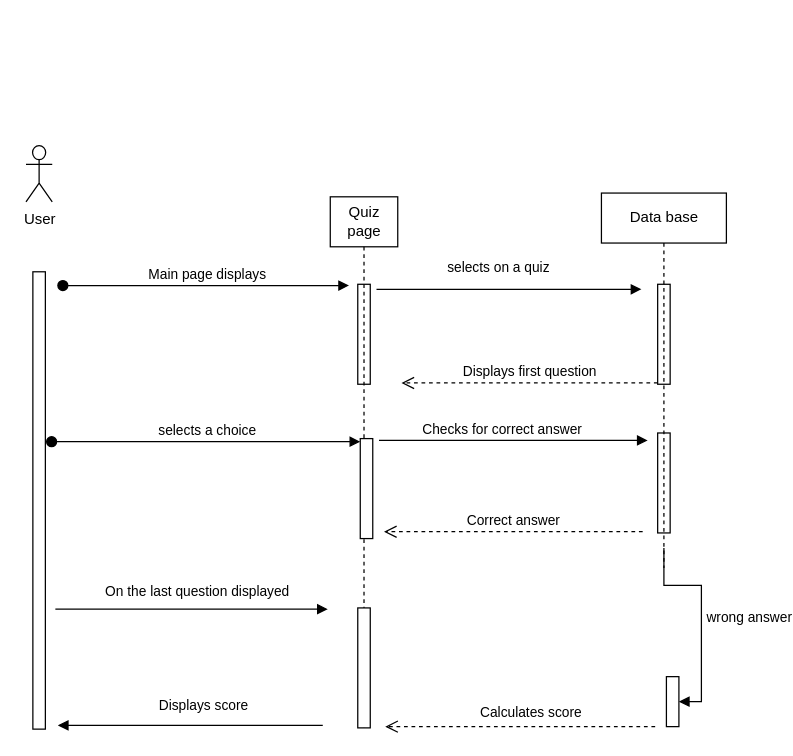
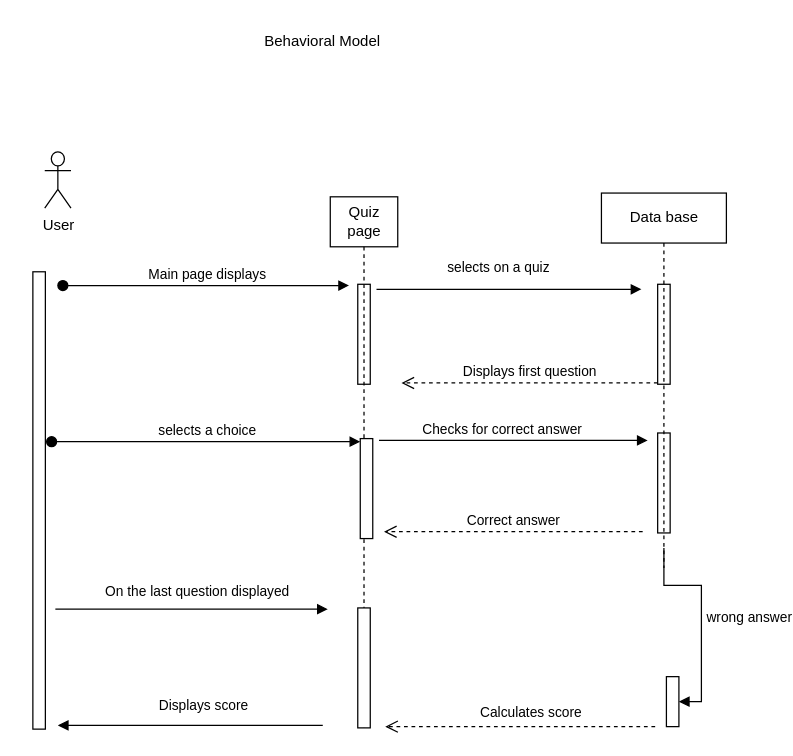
node "Behavioral Model": added
node "User": moved (39, 174) -> (58, 180)
